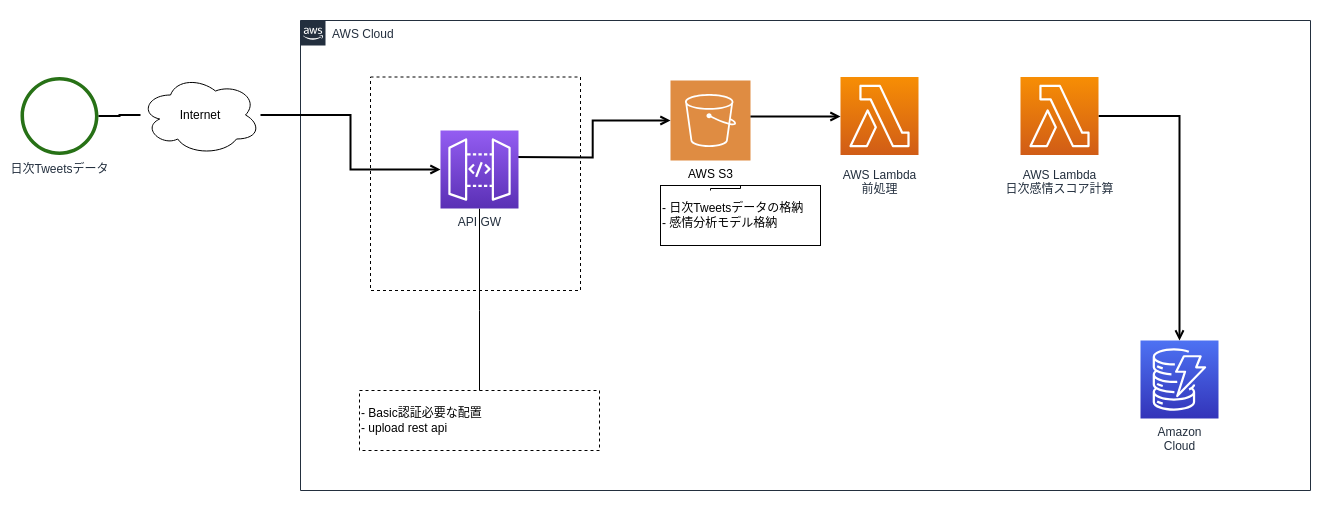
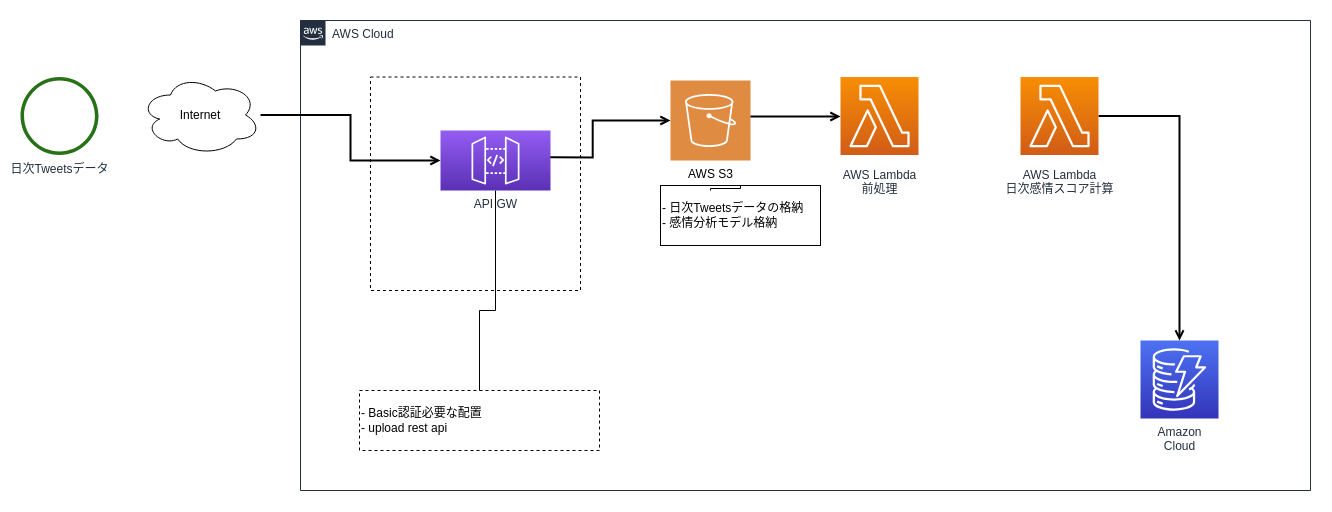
edge "Internet" -- "日次Tweetsデータ": removed
node "API GW": size 78x78 -> 110x60
